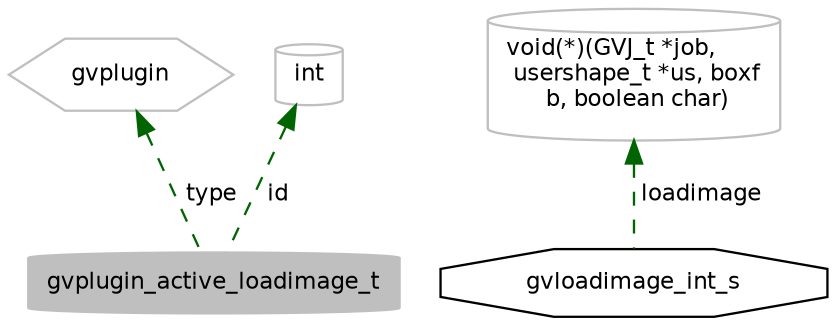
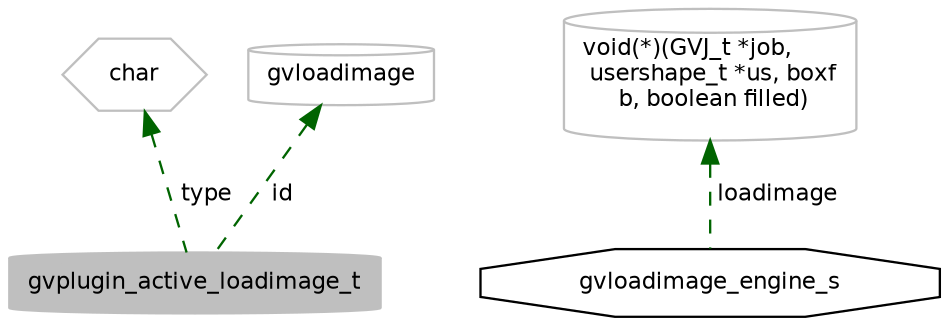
node "gvplugin": label "gvplugin" -> "char"
node "int": label "int" -> "gvloadimage"
node "void(*)(GVJ_t *job, usershape_t *us, boxf b, boolean char)": label "void(*)(GVJ_t *job, usershape_t *us, boxf b, boolean char)" -> "void(*)(GVJ_t *job, usershape_t *us, boxf b, boolean filled)"
node "gvloadimage_int_s": label "gvloadimage_int_s" -> "gvloadimage_engine_s"
